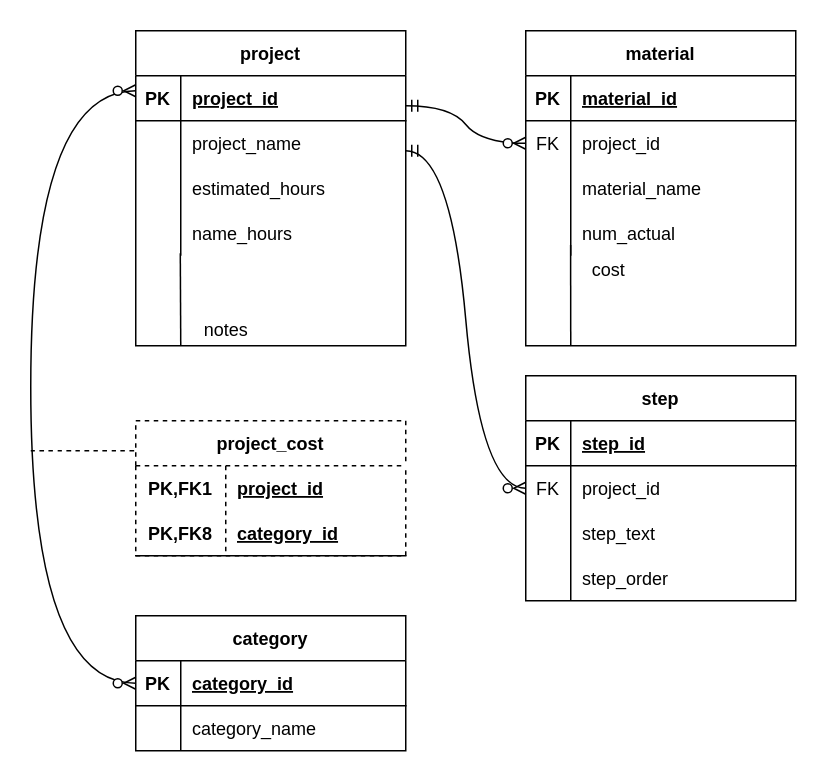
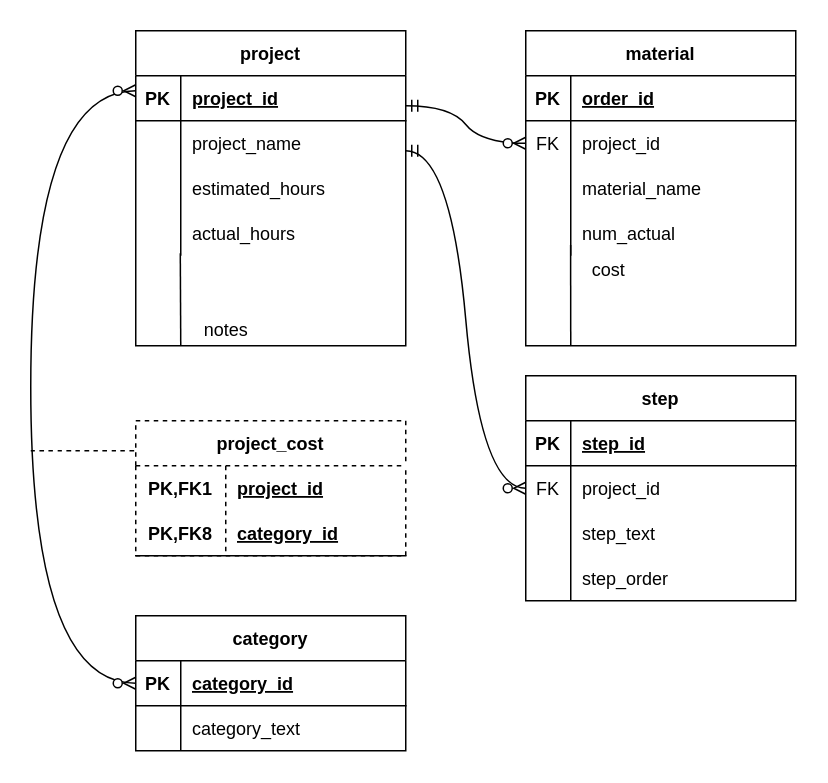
node "material_id": label "material_id" -> "order_id"
node "name_hours": label "name_hours" -> "actual_hours"
node "category_name": label "category_name" -> "category_text"
